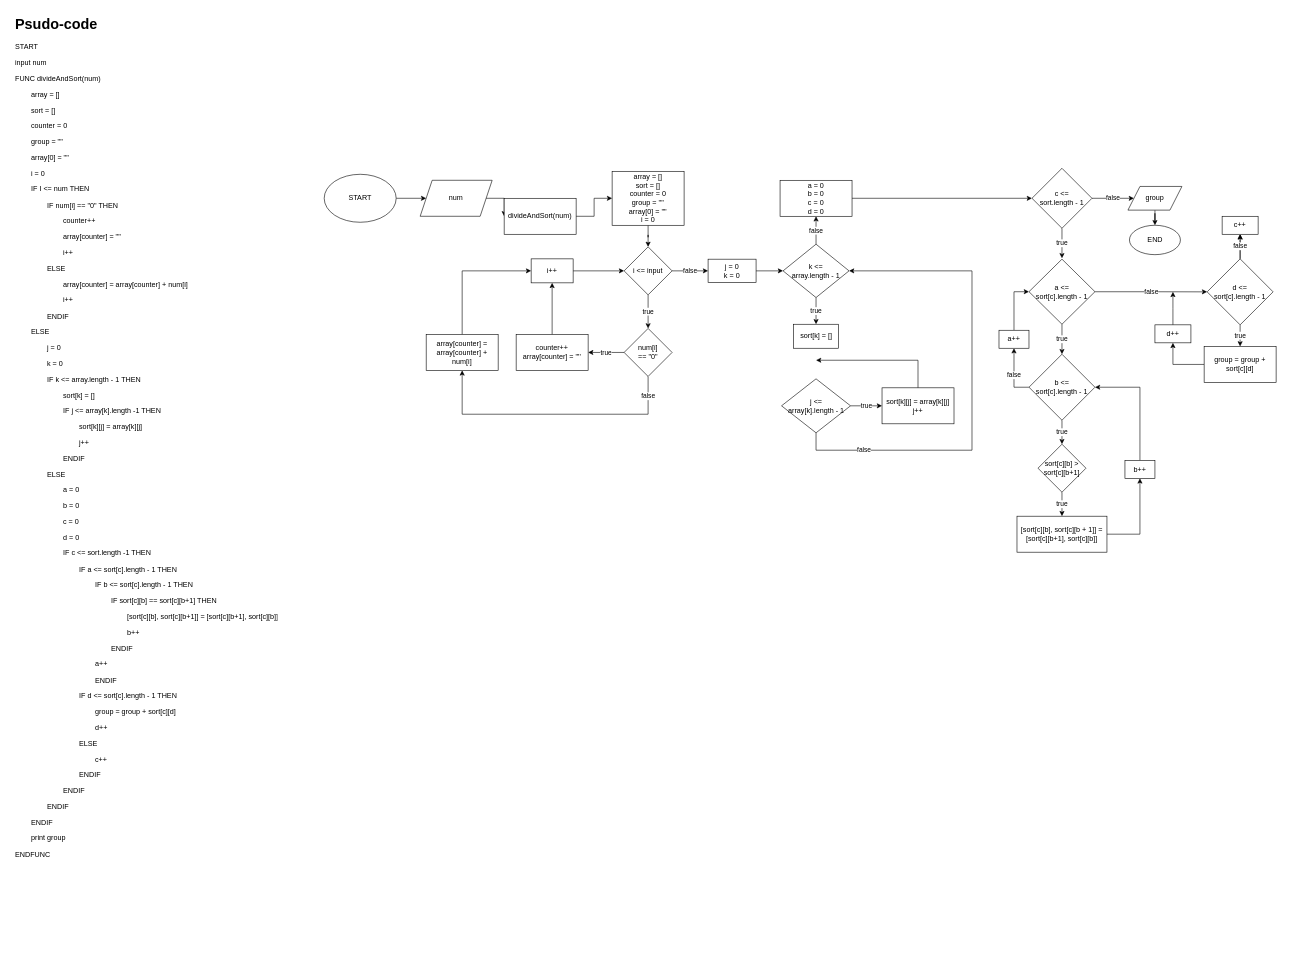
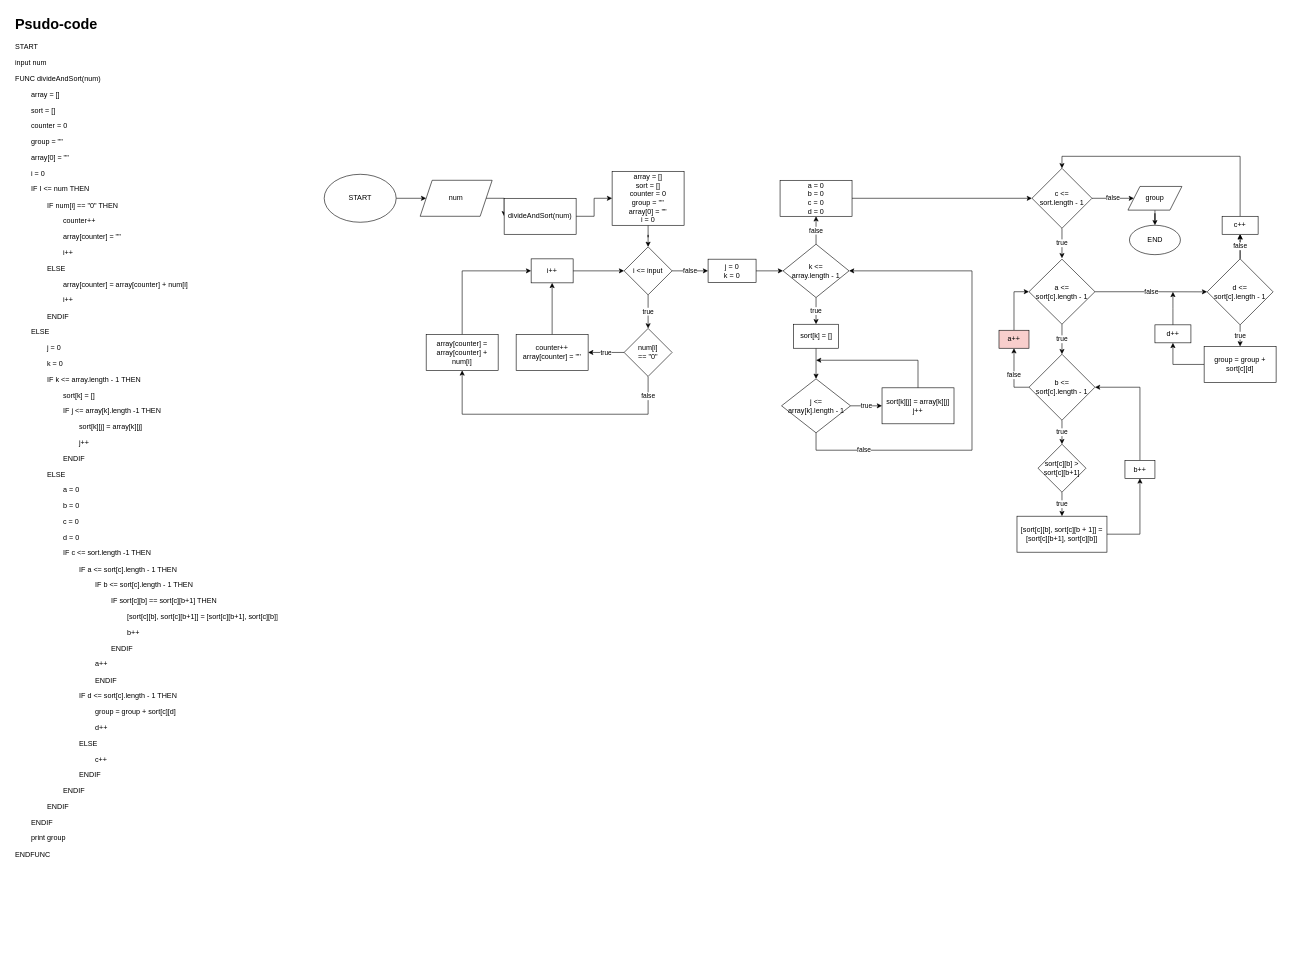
edge "c++" -> "c <= sort.length - 1": added
node "a++": fillcolor #ffffff -> #f8cecc
edge "sort[k] = []" -> "j <= array[k].length - 1": added
